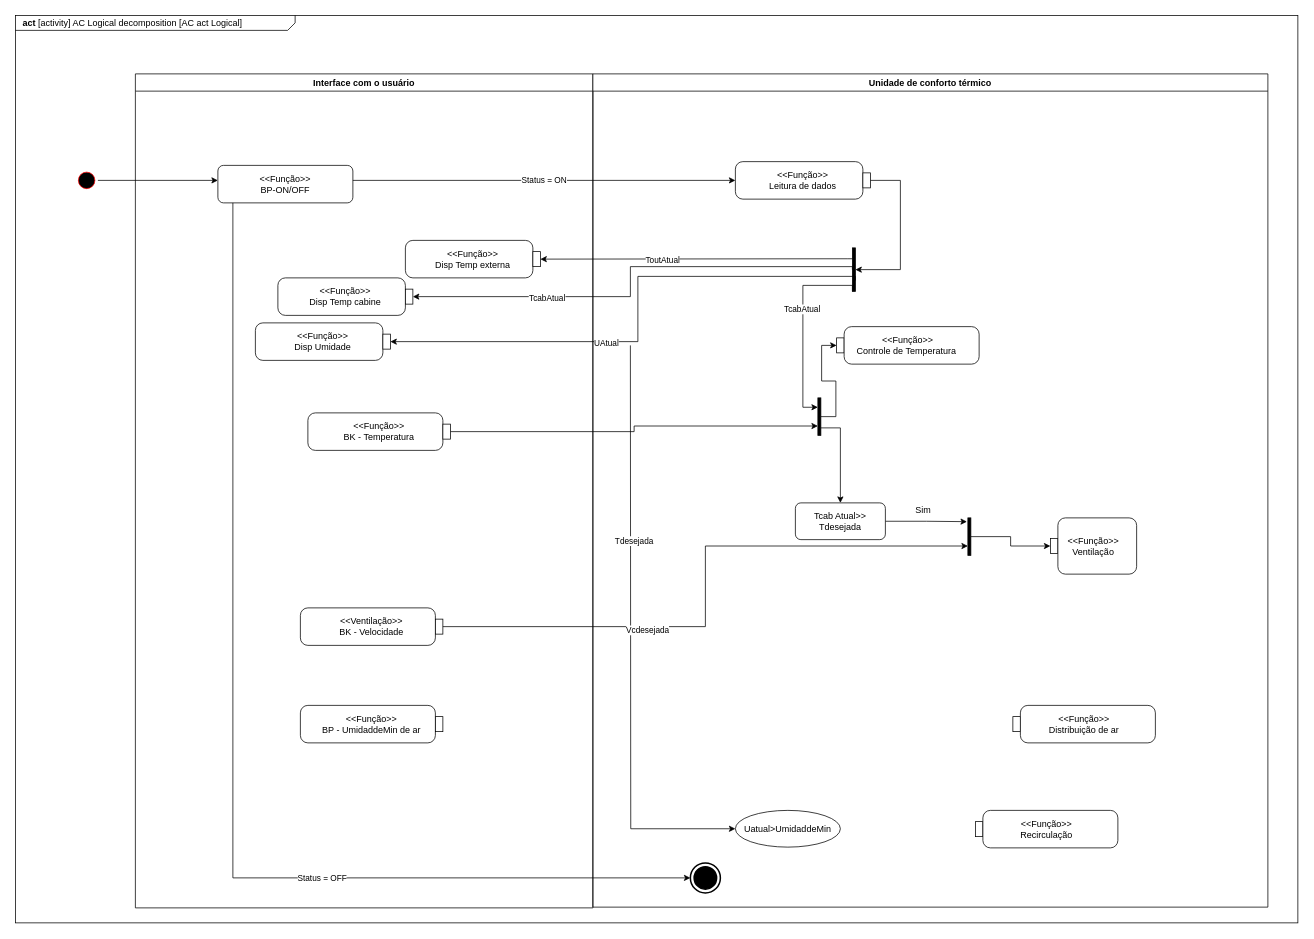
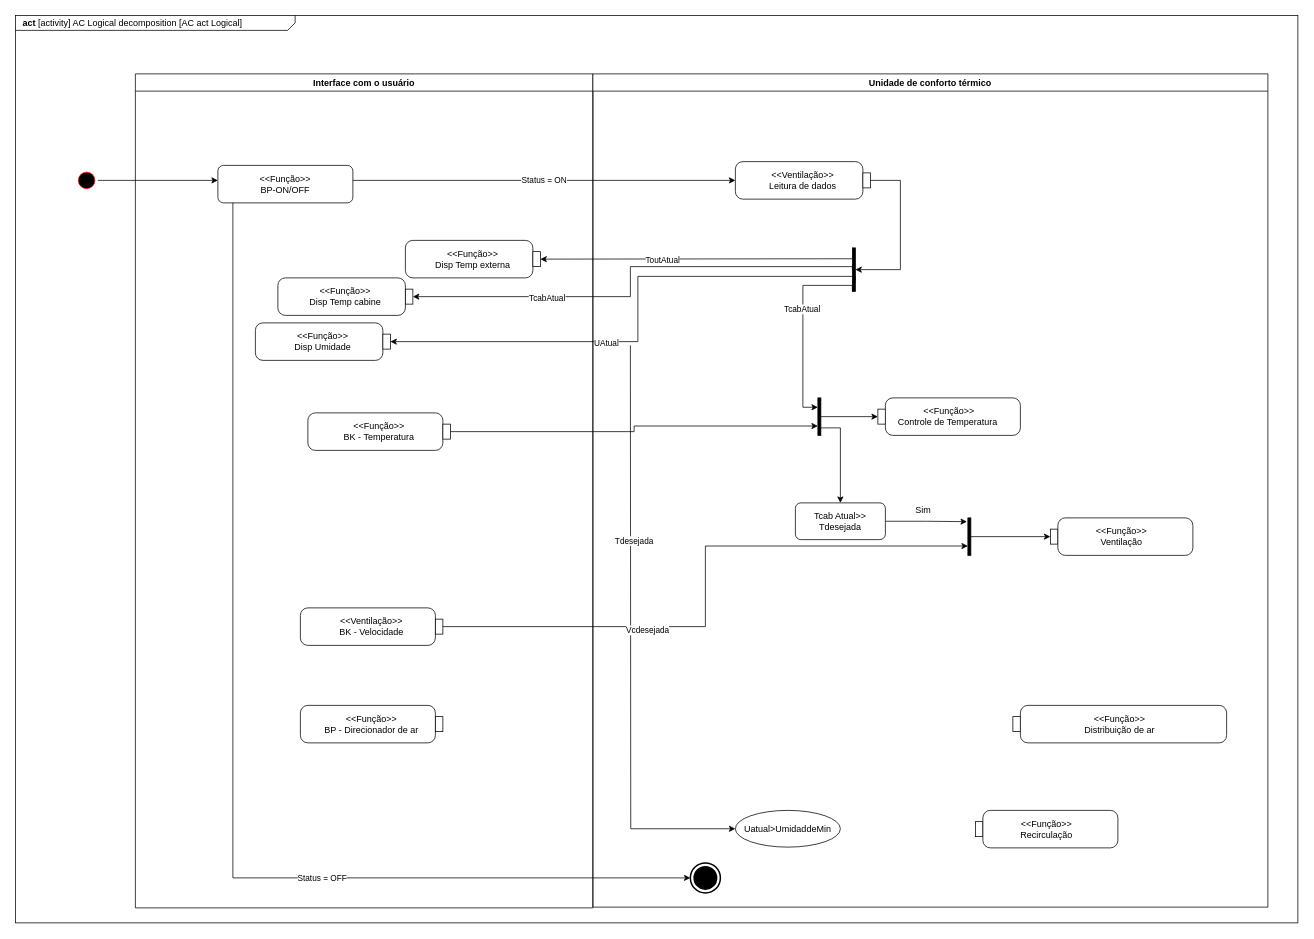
node "<<Função>> Leitura de dados": label "<<Função>> Leitura de dados" -> "<<Ventilação>> Leitura de dados"
node "<<Função>> Controle de Temperatura": moved (908, 345) -> (949, 417)
node "<<Função>> Ventilação": size 86x56 -> 143x38
node "<<Função>> BP - UmidaddeMin de ar": label "<<Função>> BP - UmidaddeMin de ar" -> "<<Função>> BP - Direcionador de ar"
node "<<Função>> Distribuição de ar": size 143x38 -> 214x38
